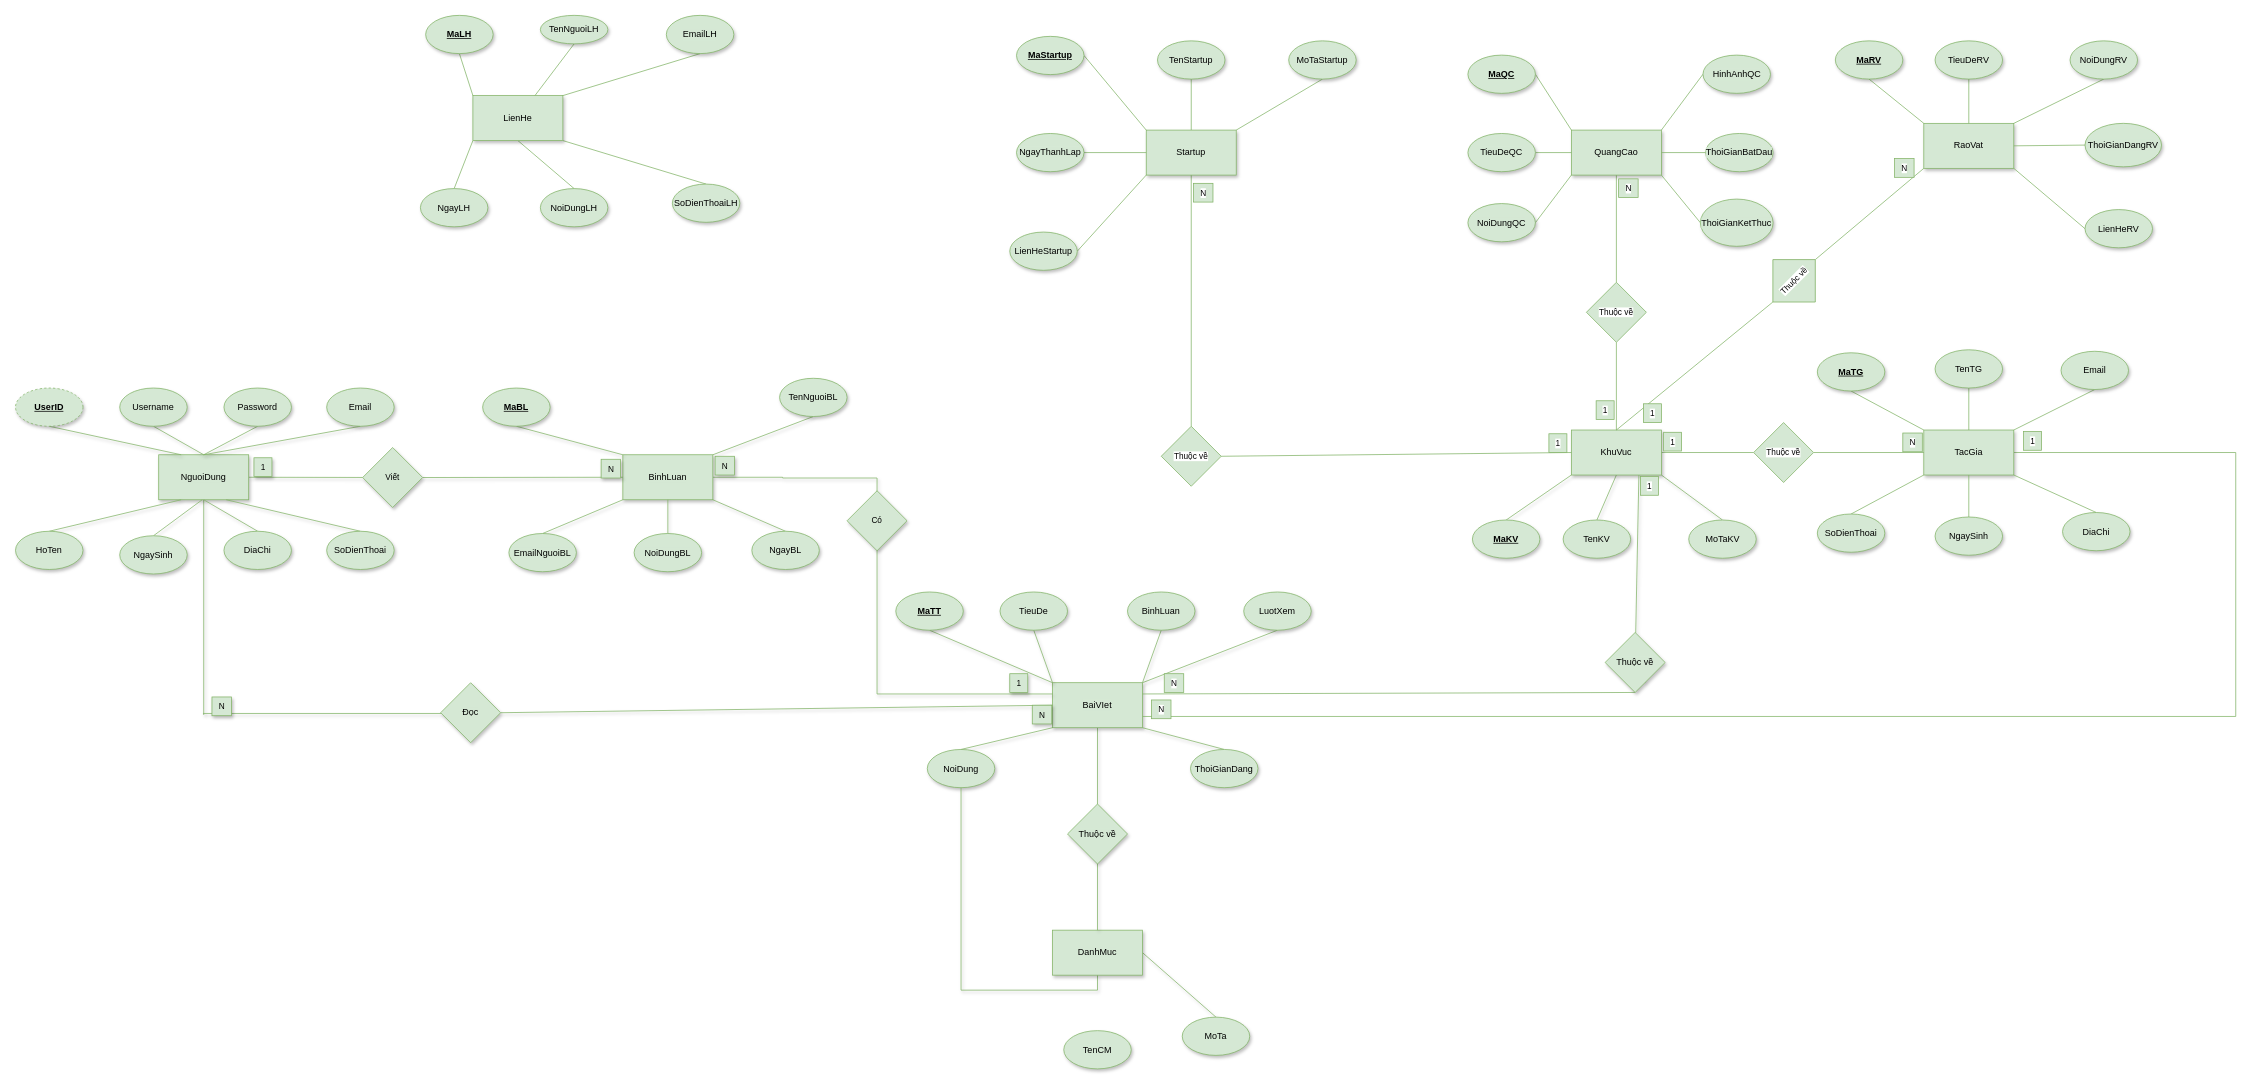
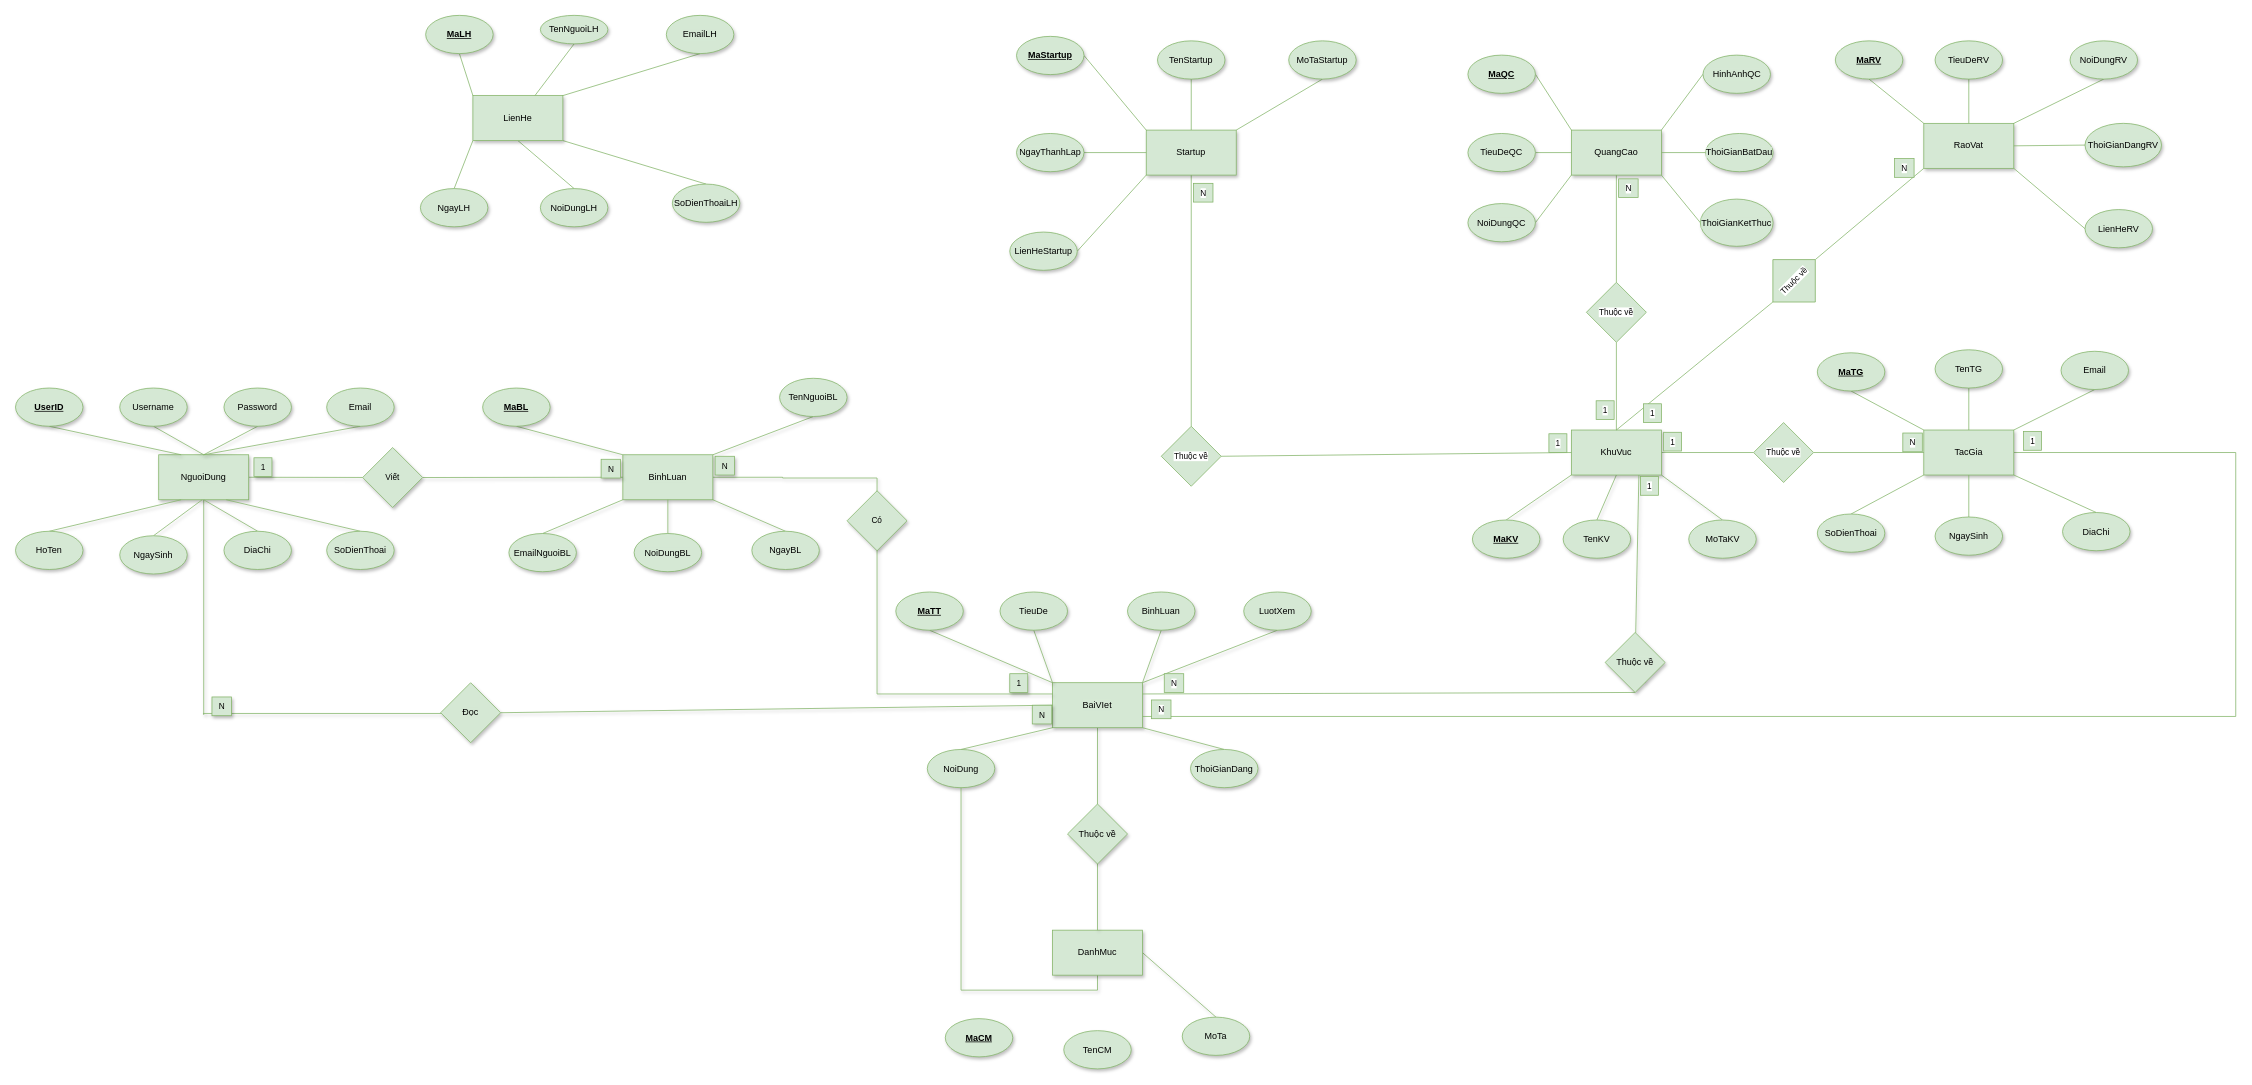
node "UserID": style dashed -> solid
node "MaCM": added
